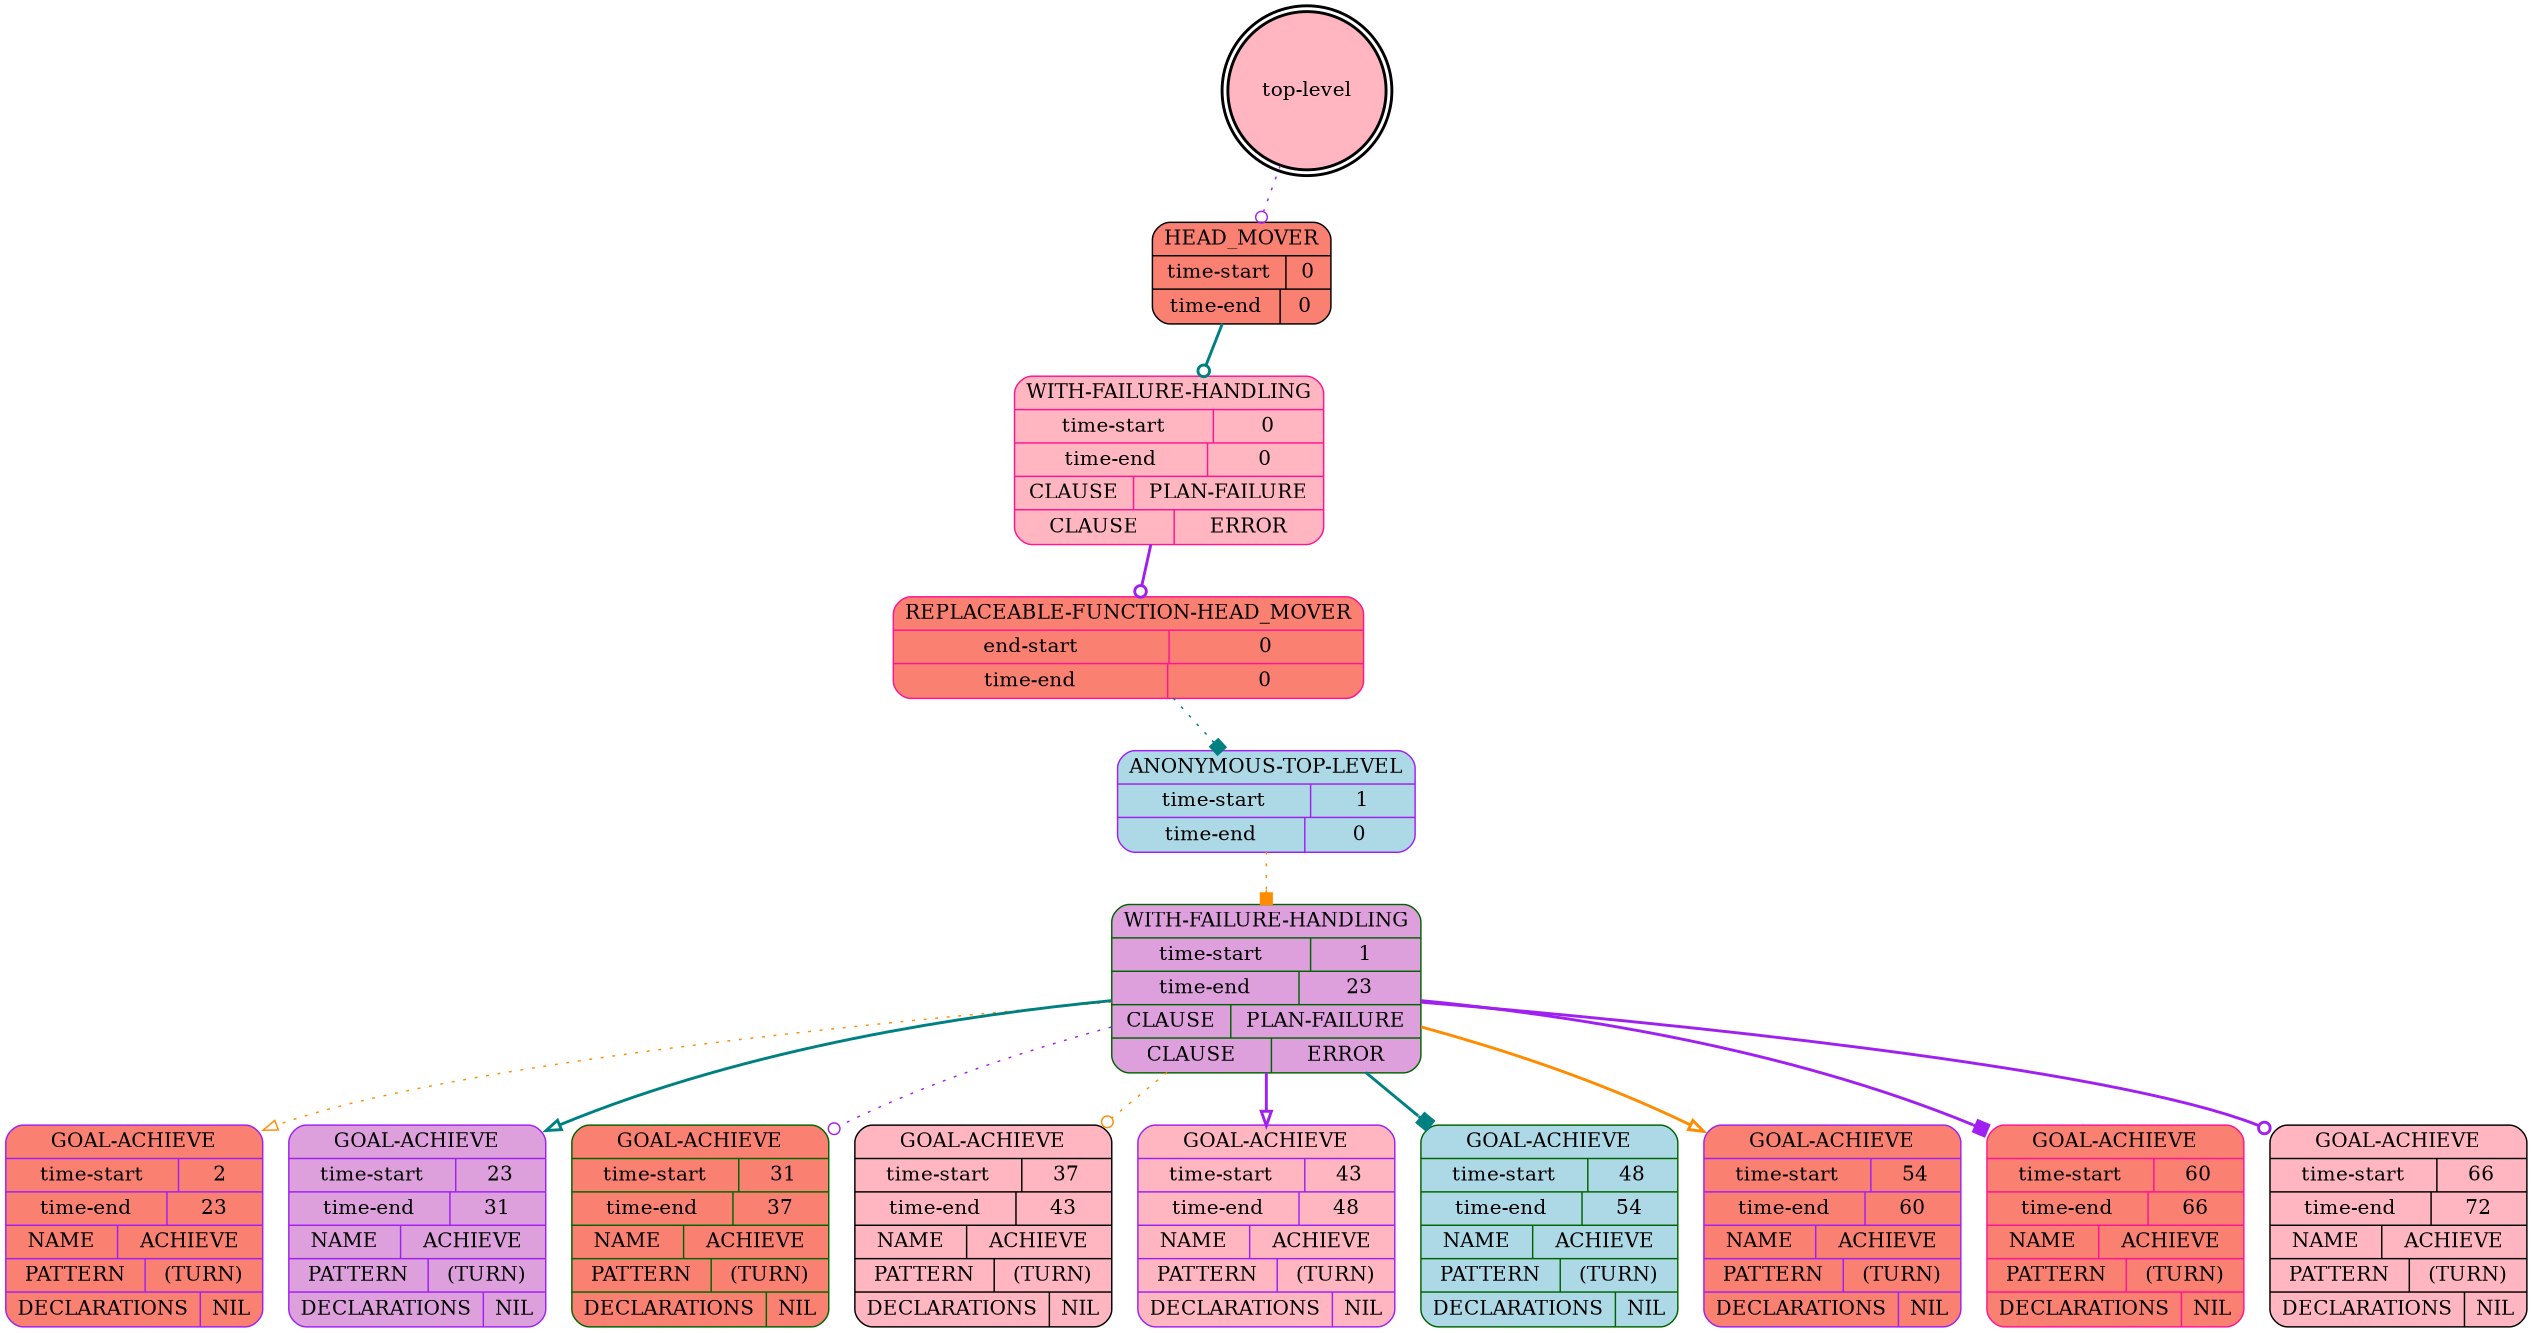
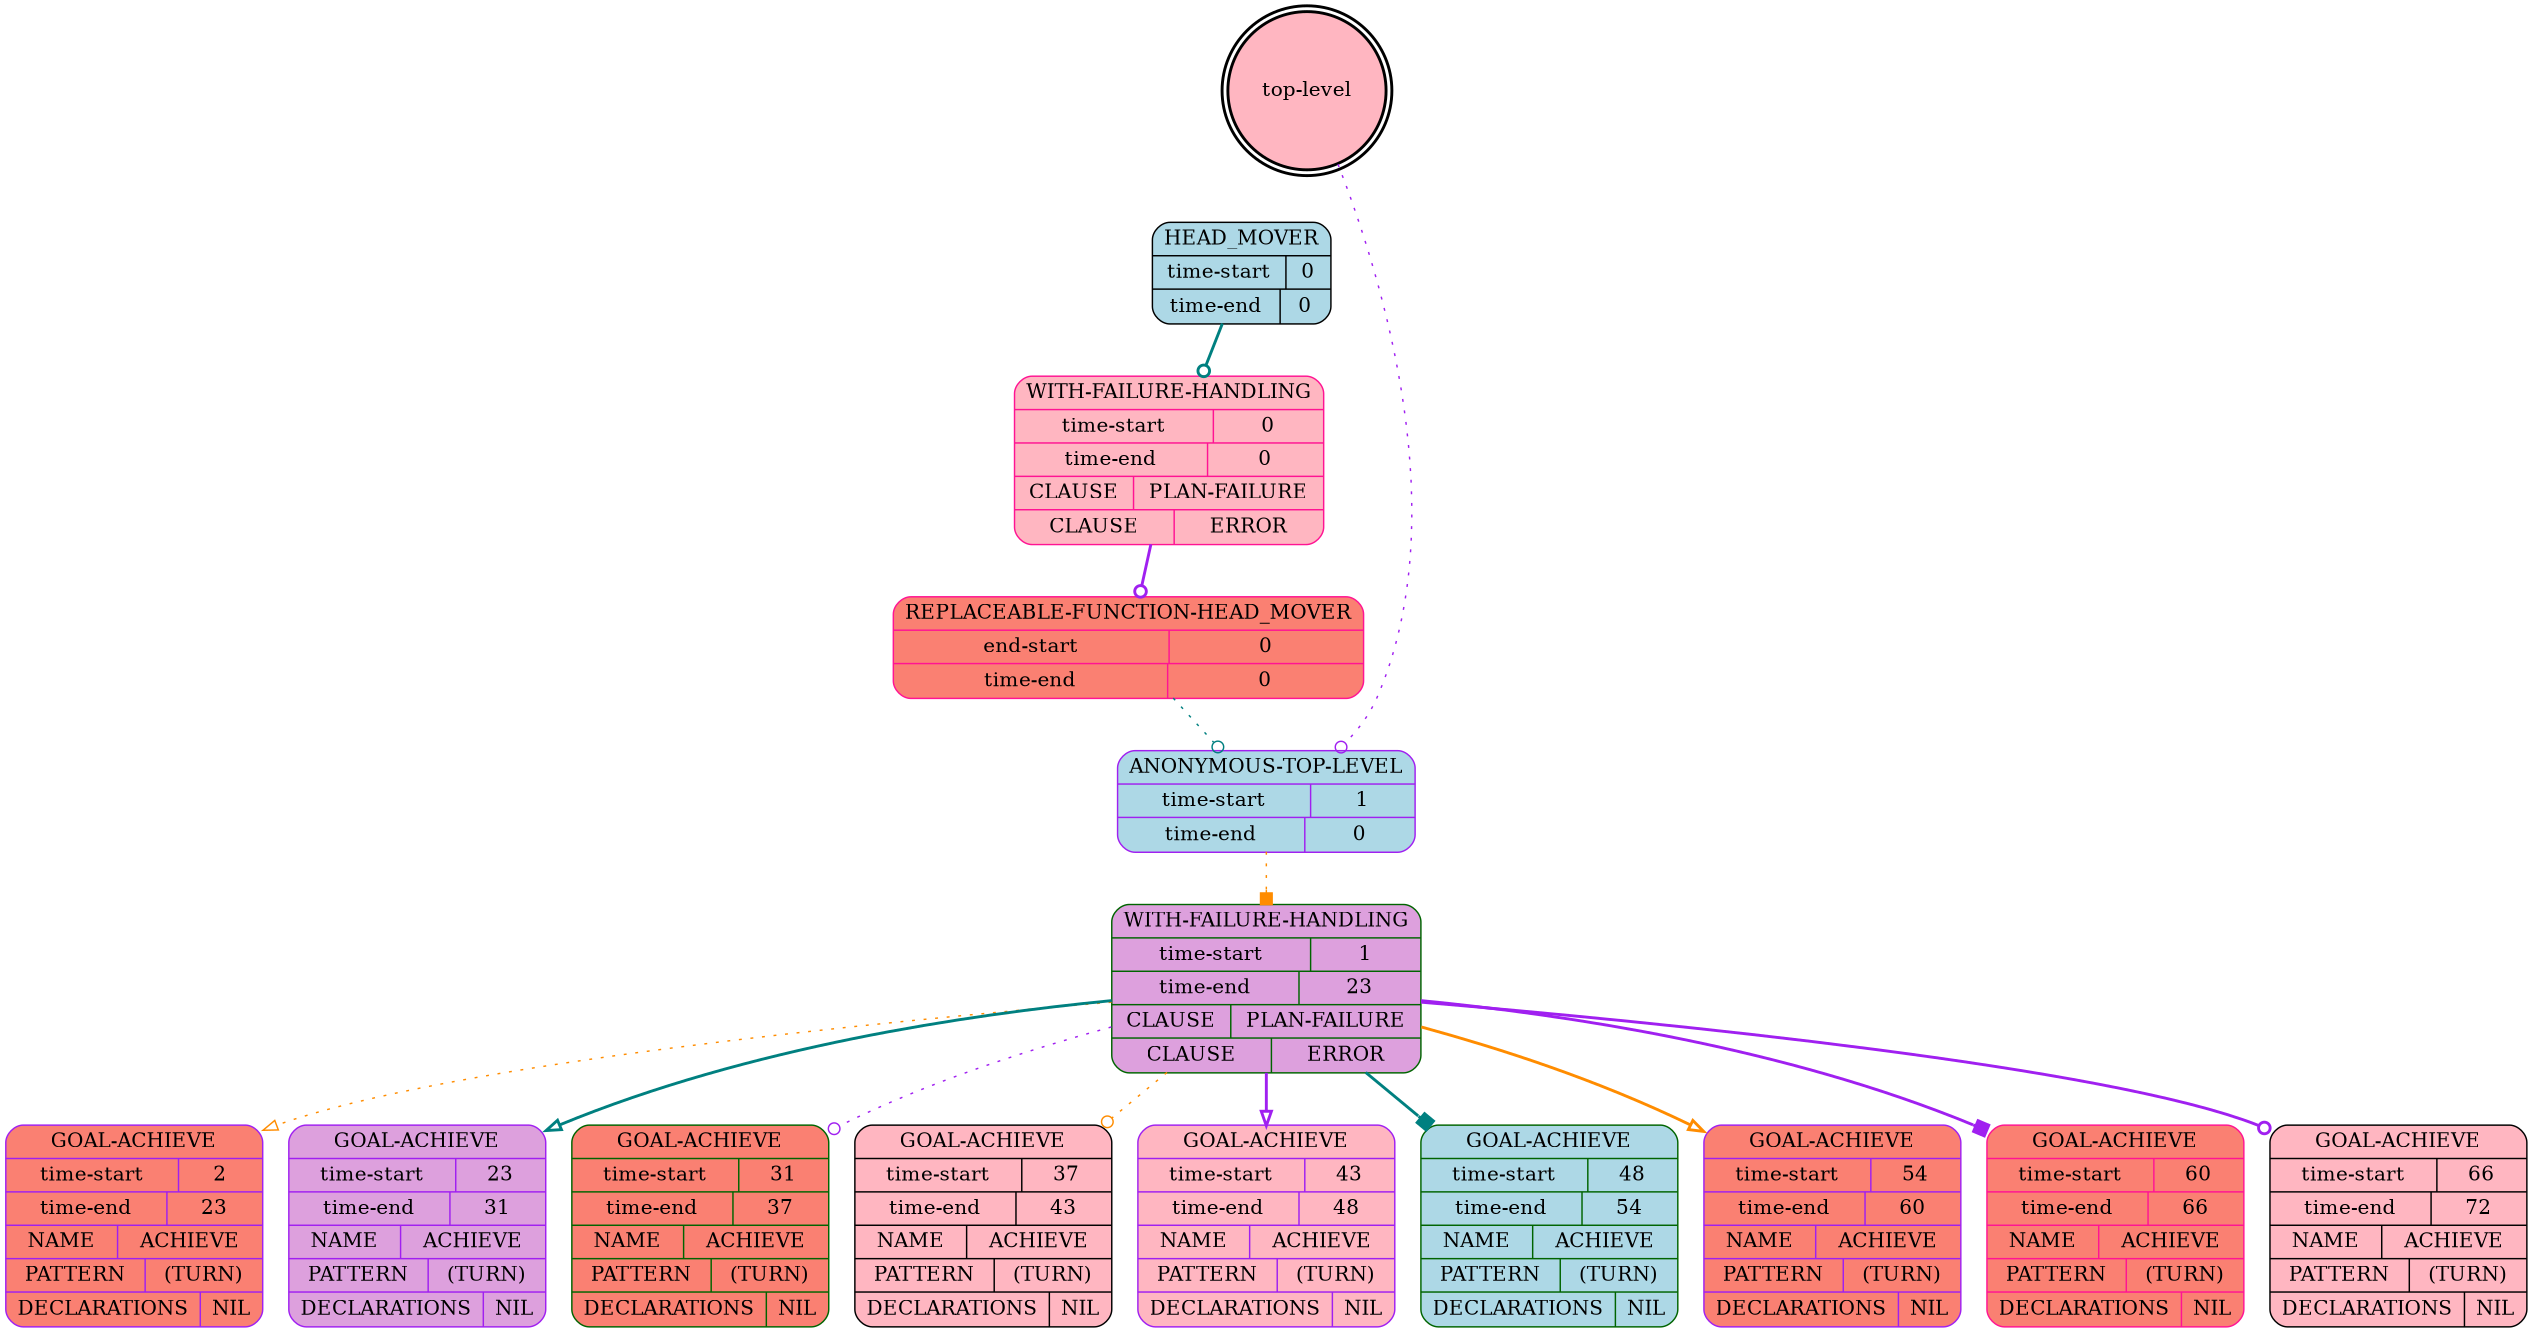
edge "top-level" -> "HEAD_MOVER": now "top-level" -> "ANONYMOUS-TOP-LEVEL"
node "HEAD_MOVER": fillcolor salmon -> lightblue
edge "REPLACEABLE-FUNCTION-HEAD_MOVER" -> "ANONYMOUS-TOP-LEVEL": arrowhead box -> odot
